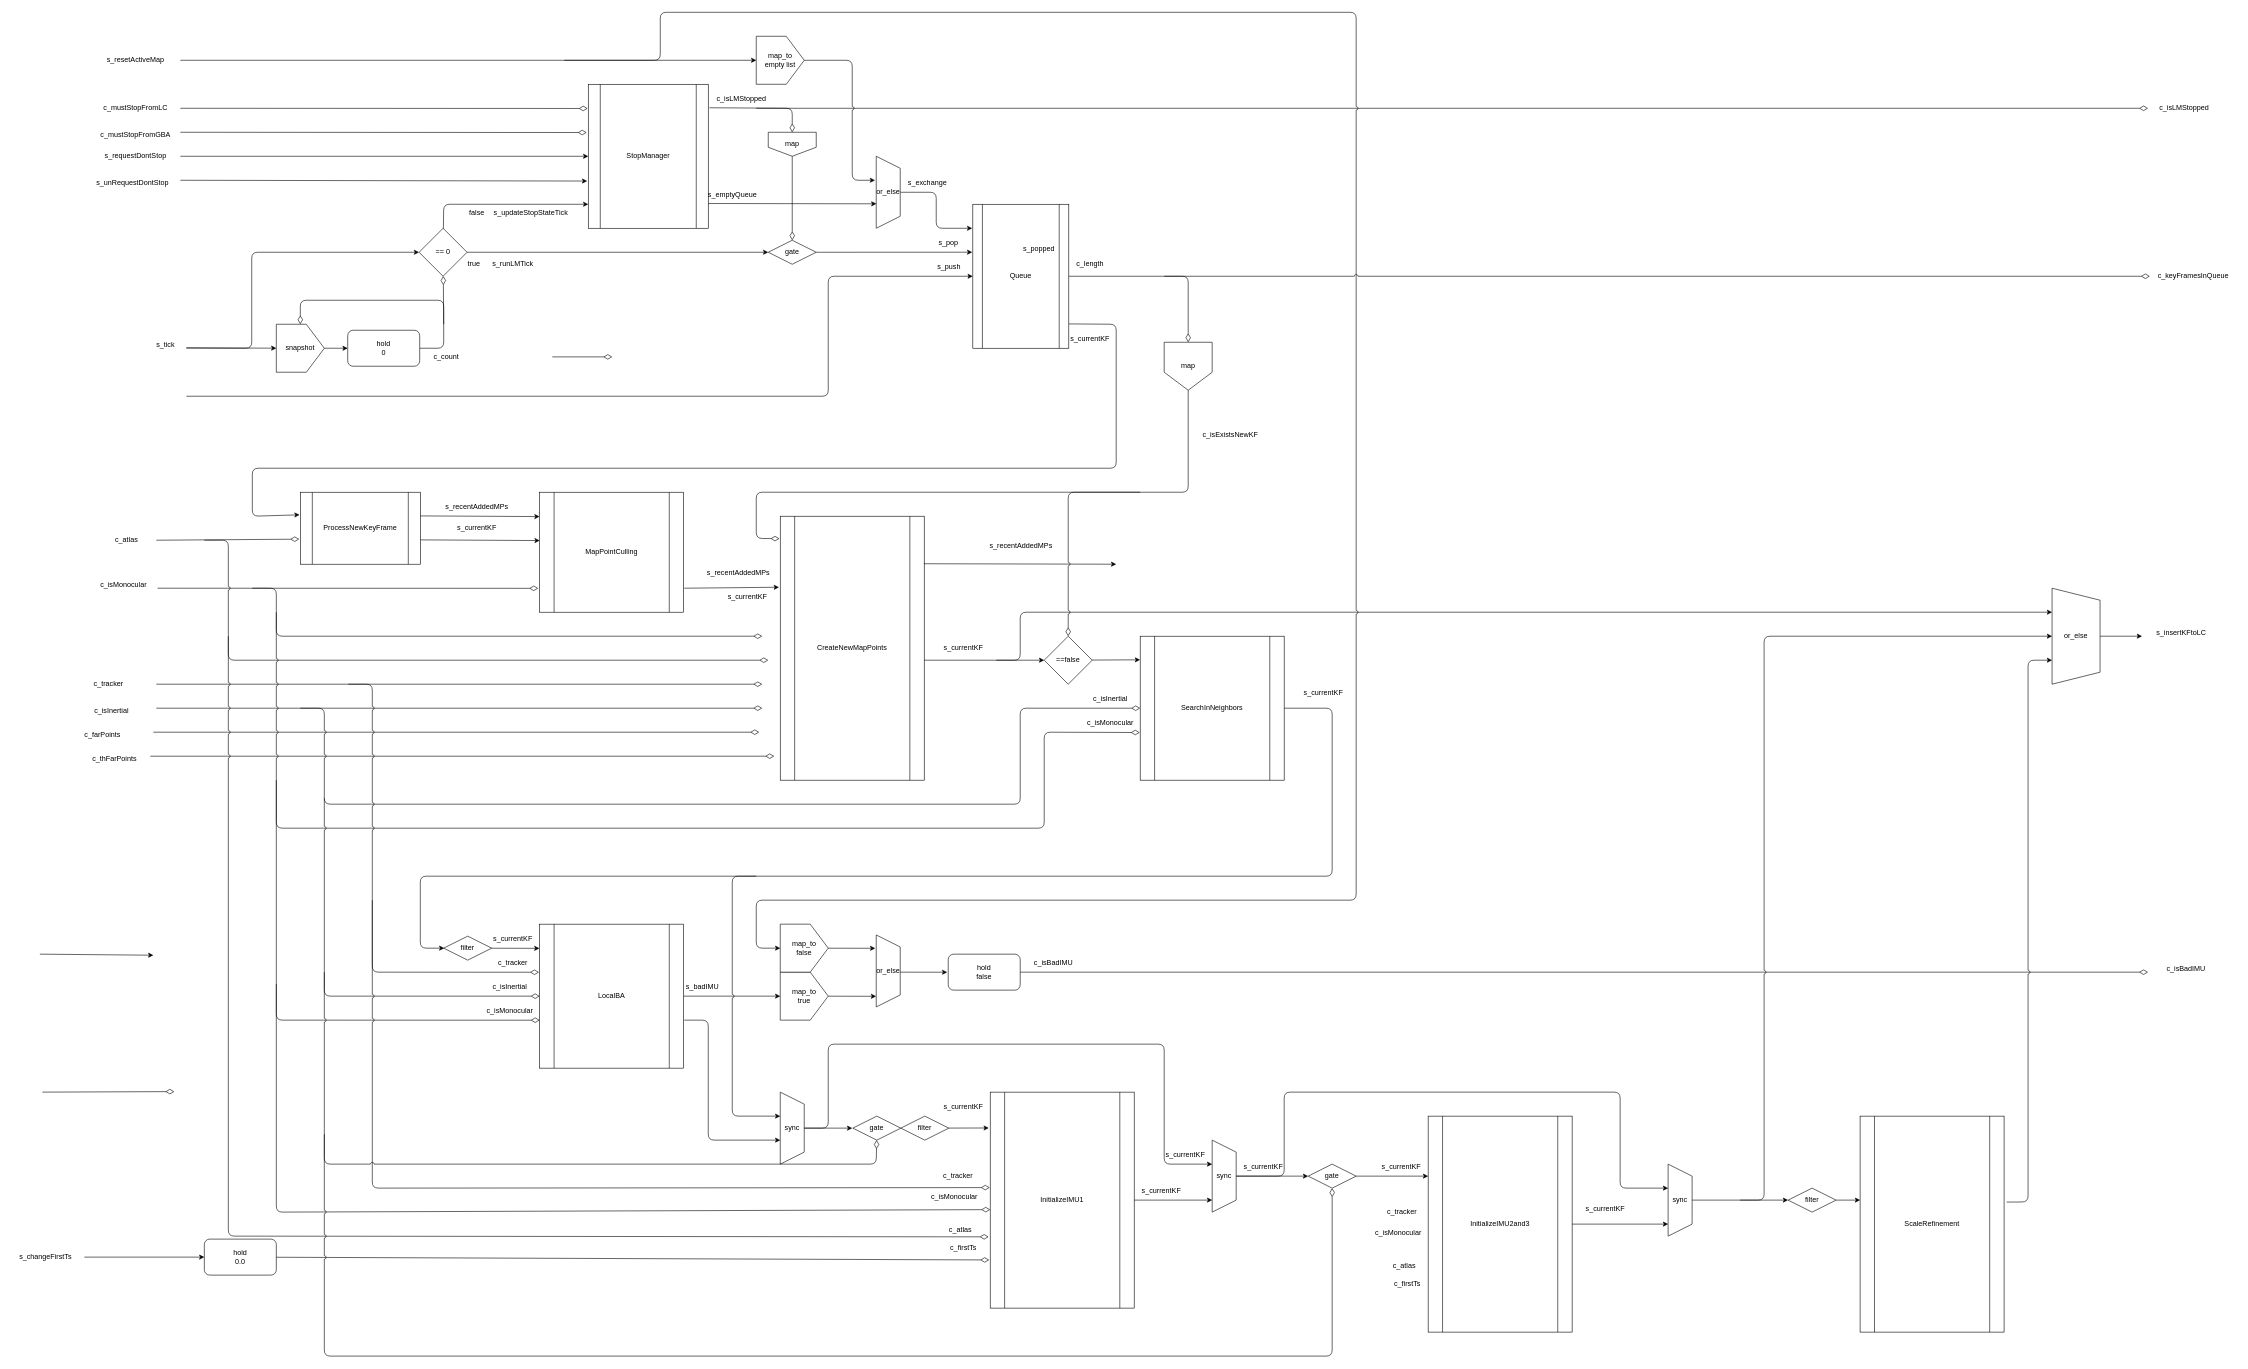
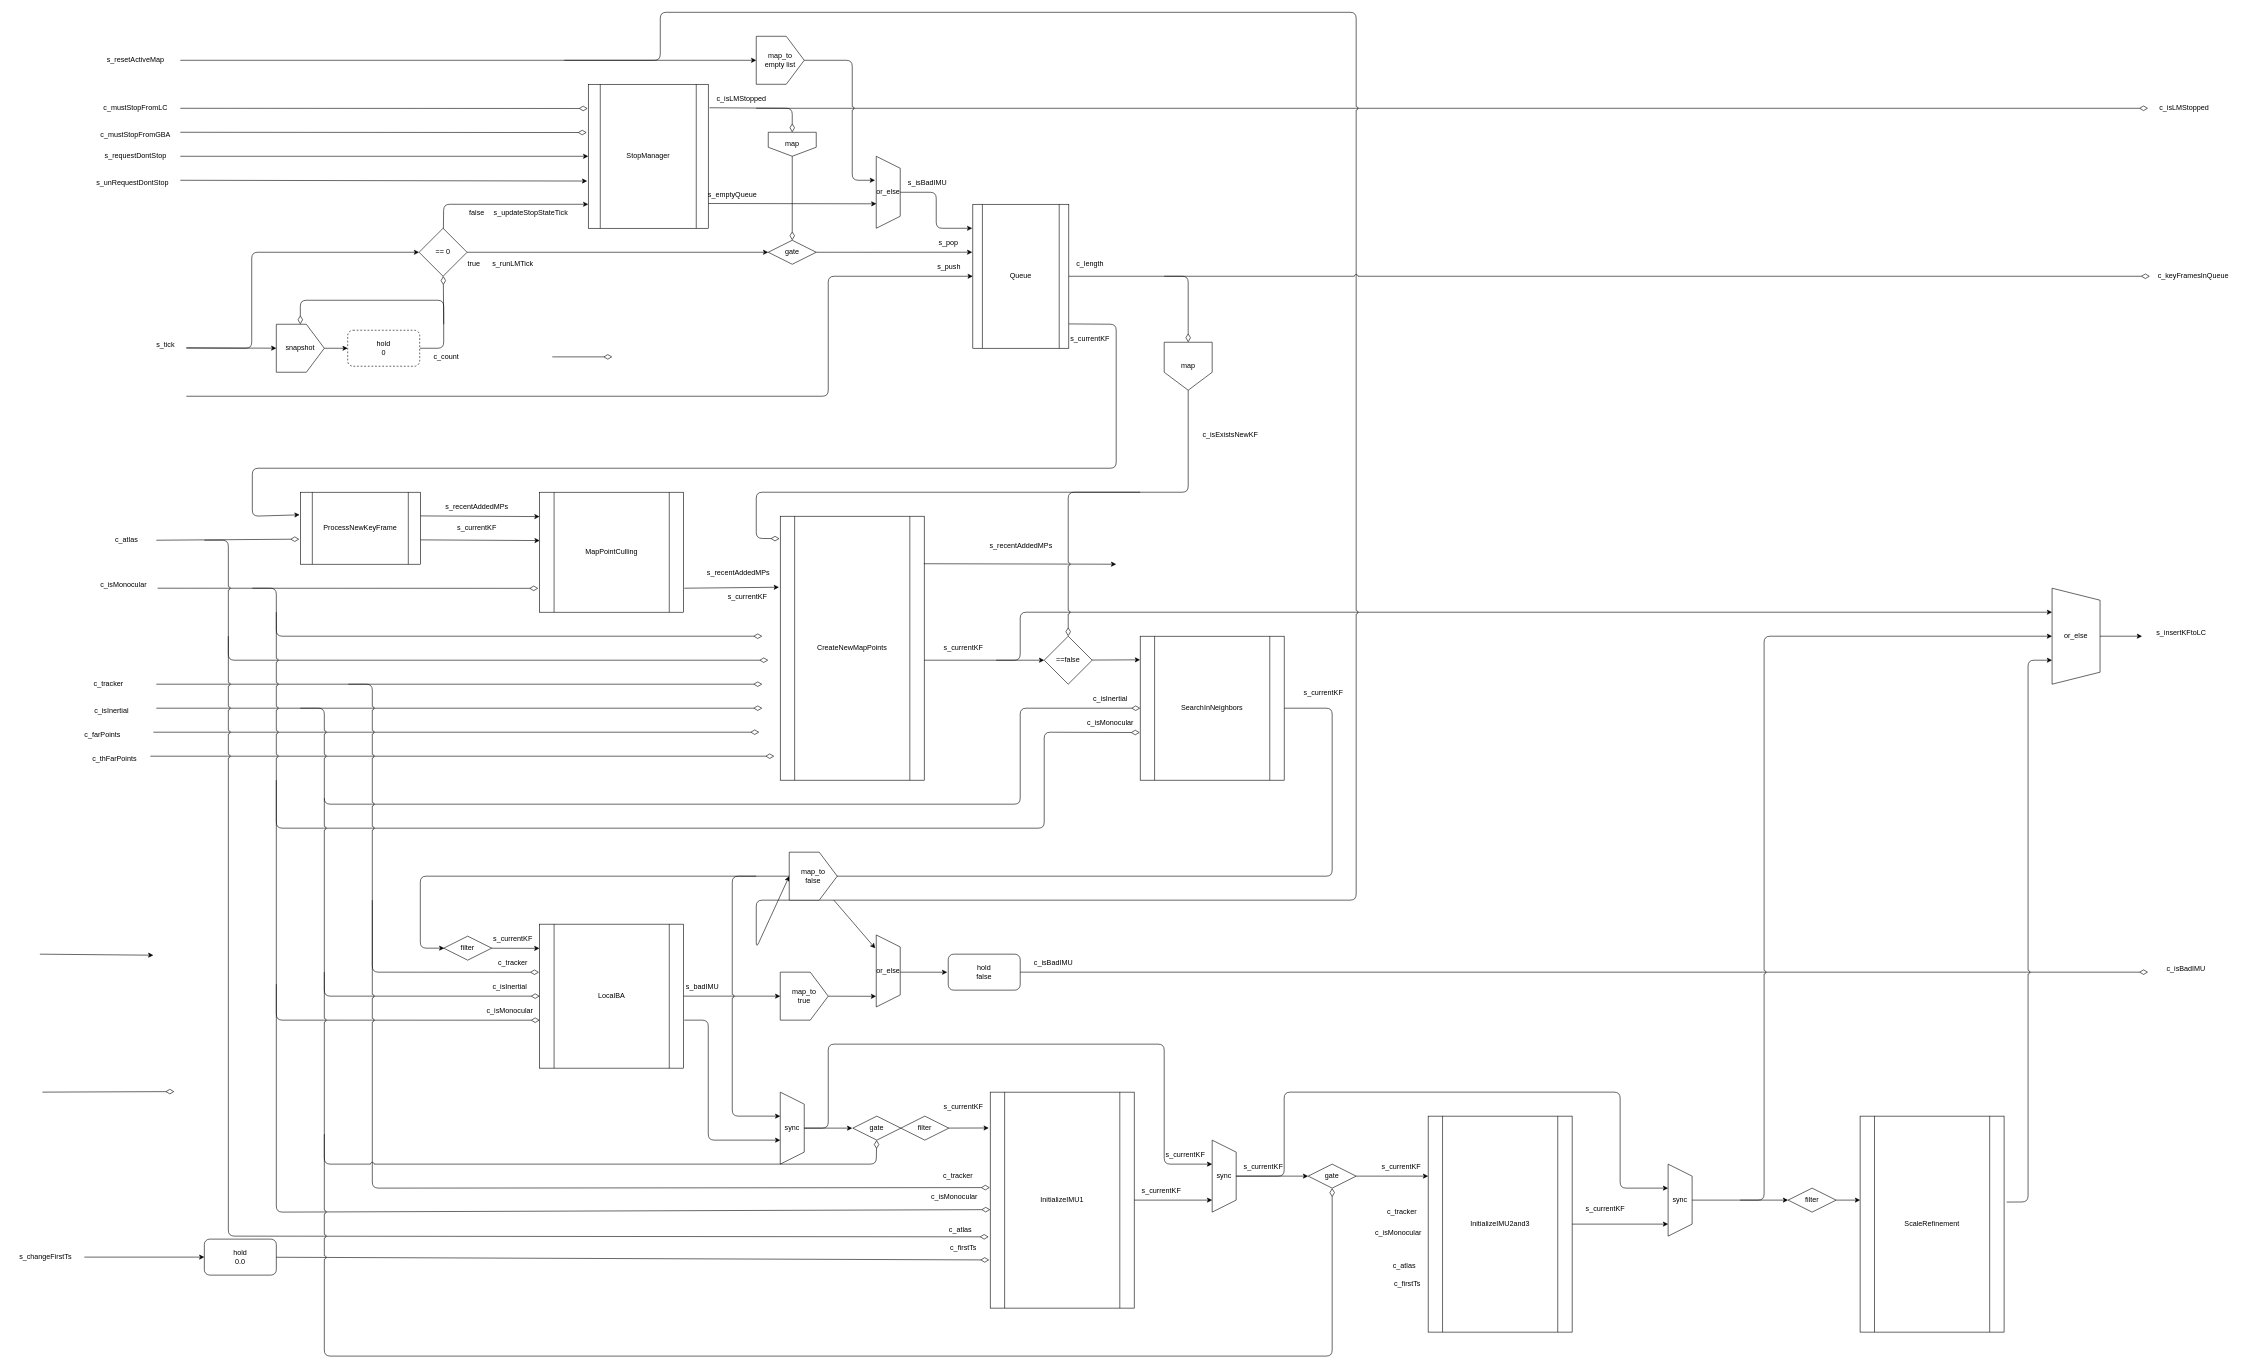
node "s_exchange": label "s_exchange" -> "s_isBadIMU"
node "s_popped": removed
node "hold 0": style solid -> dashed
node "map_to false": moved (804, 948) -> (813, 876)
